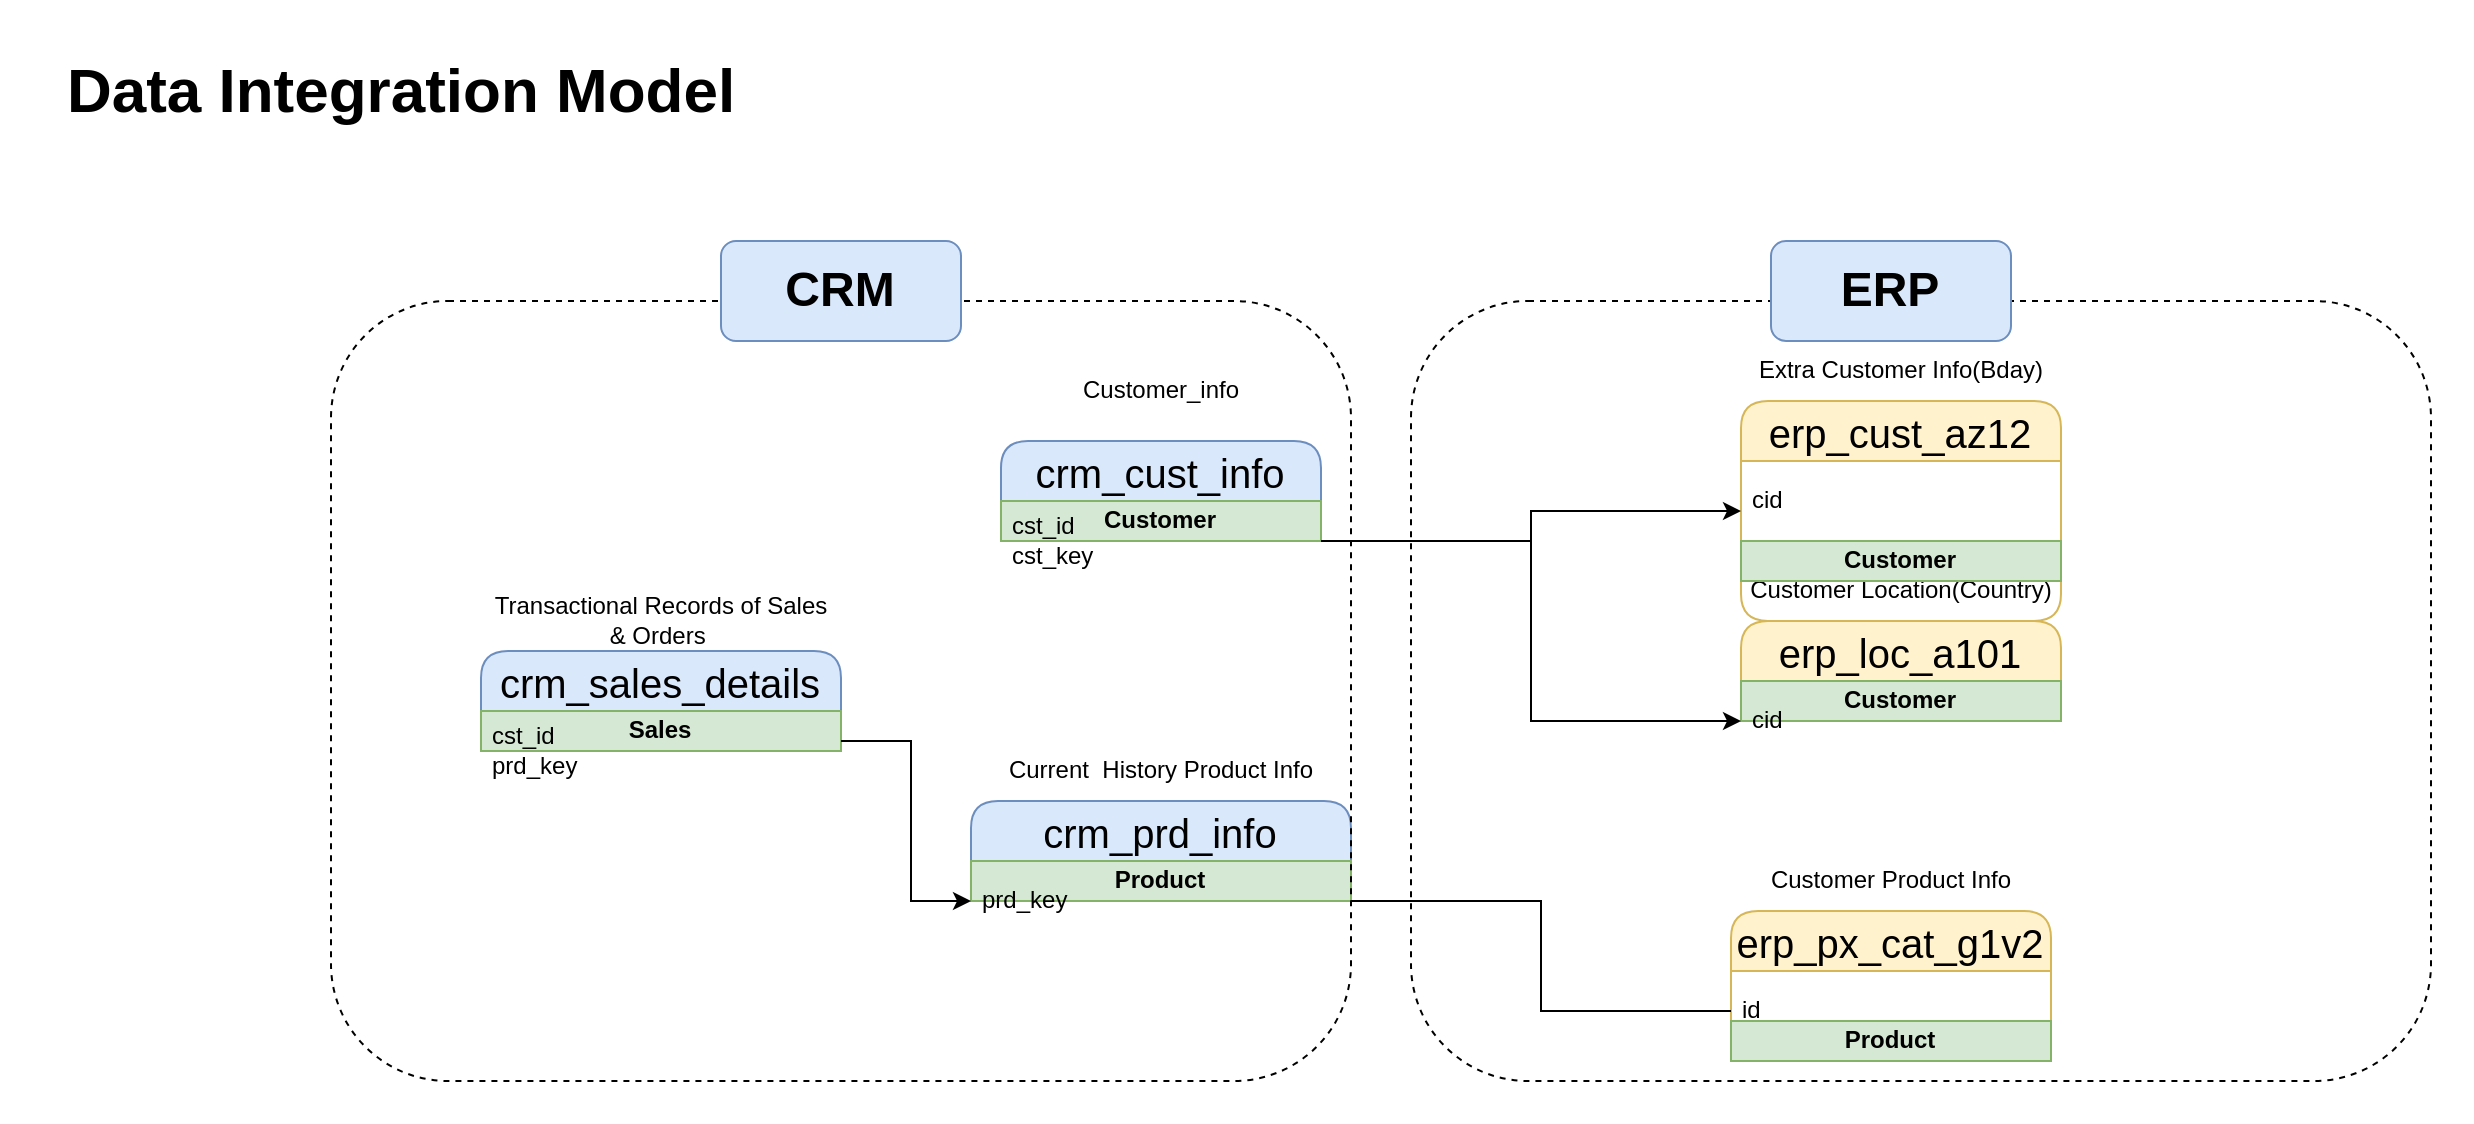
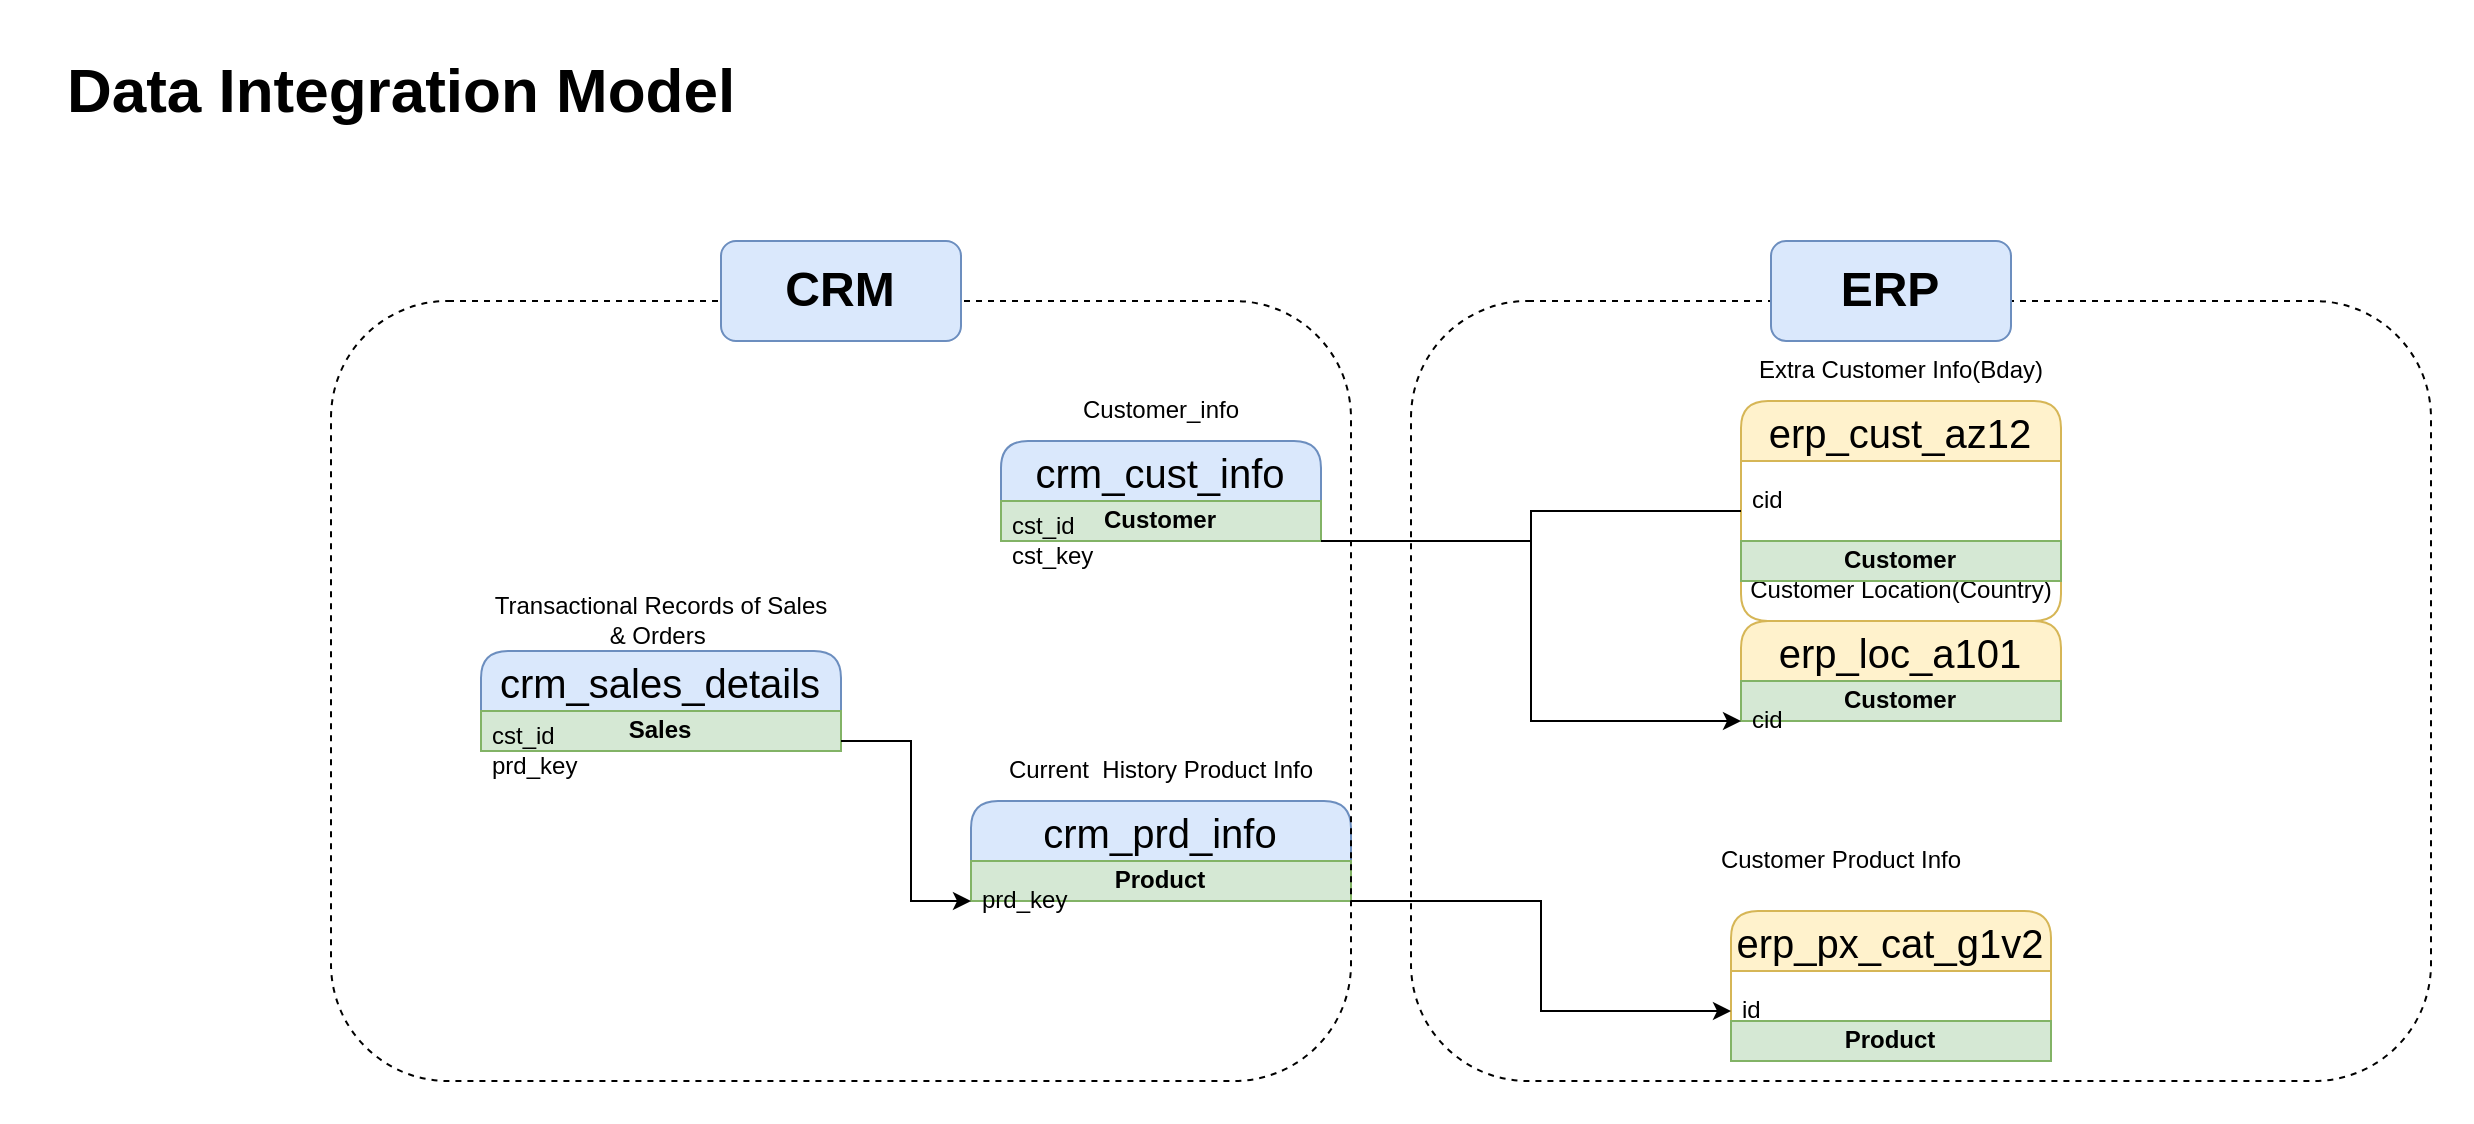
node "Customer_info": moved (1161, 391) -> (1161, 411)
edge "cst_id cst_key" -> "erp_cust_az12": arrowhead classic -> none
node "Customer Product Info": moved (1891, 881) -> (1841, 861)
edge "prd_key" -- "id": arrowhead none -> classic
